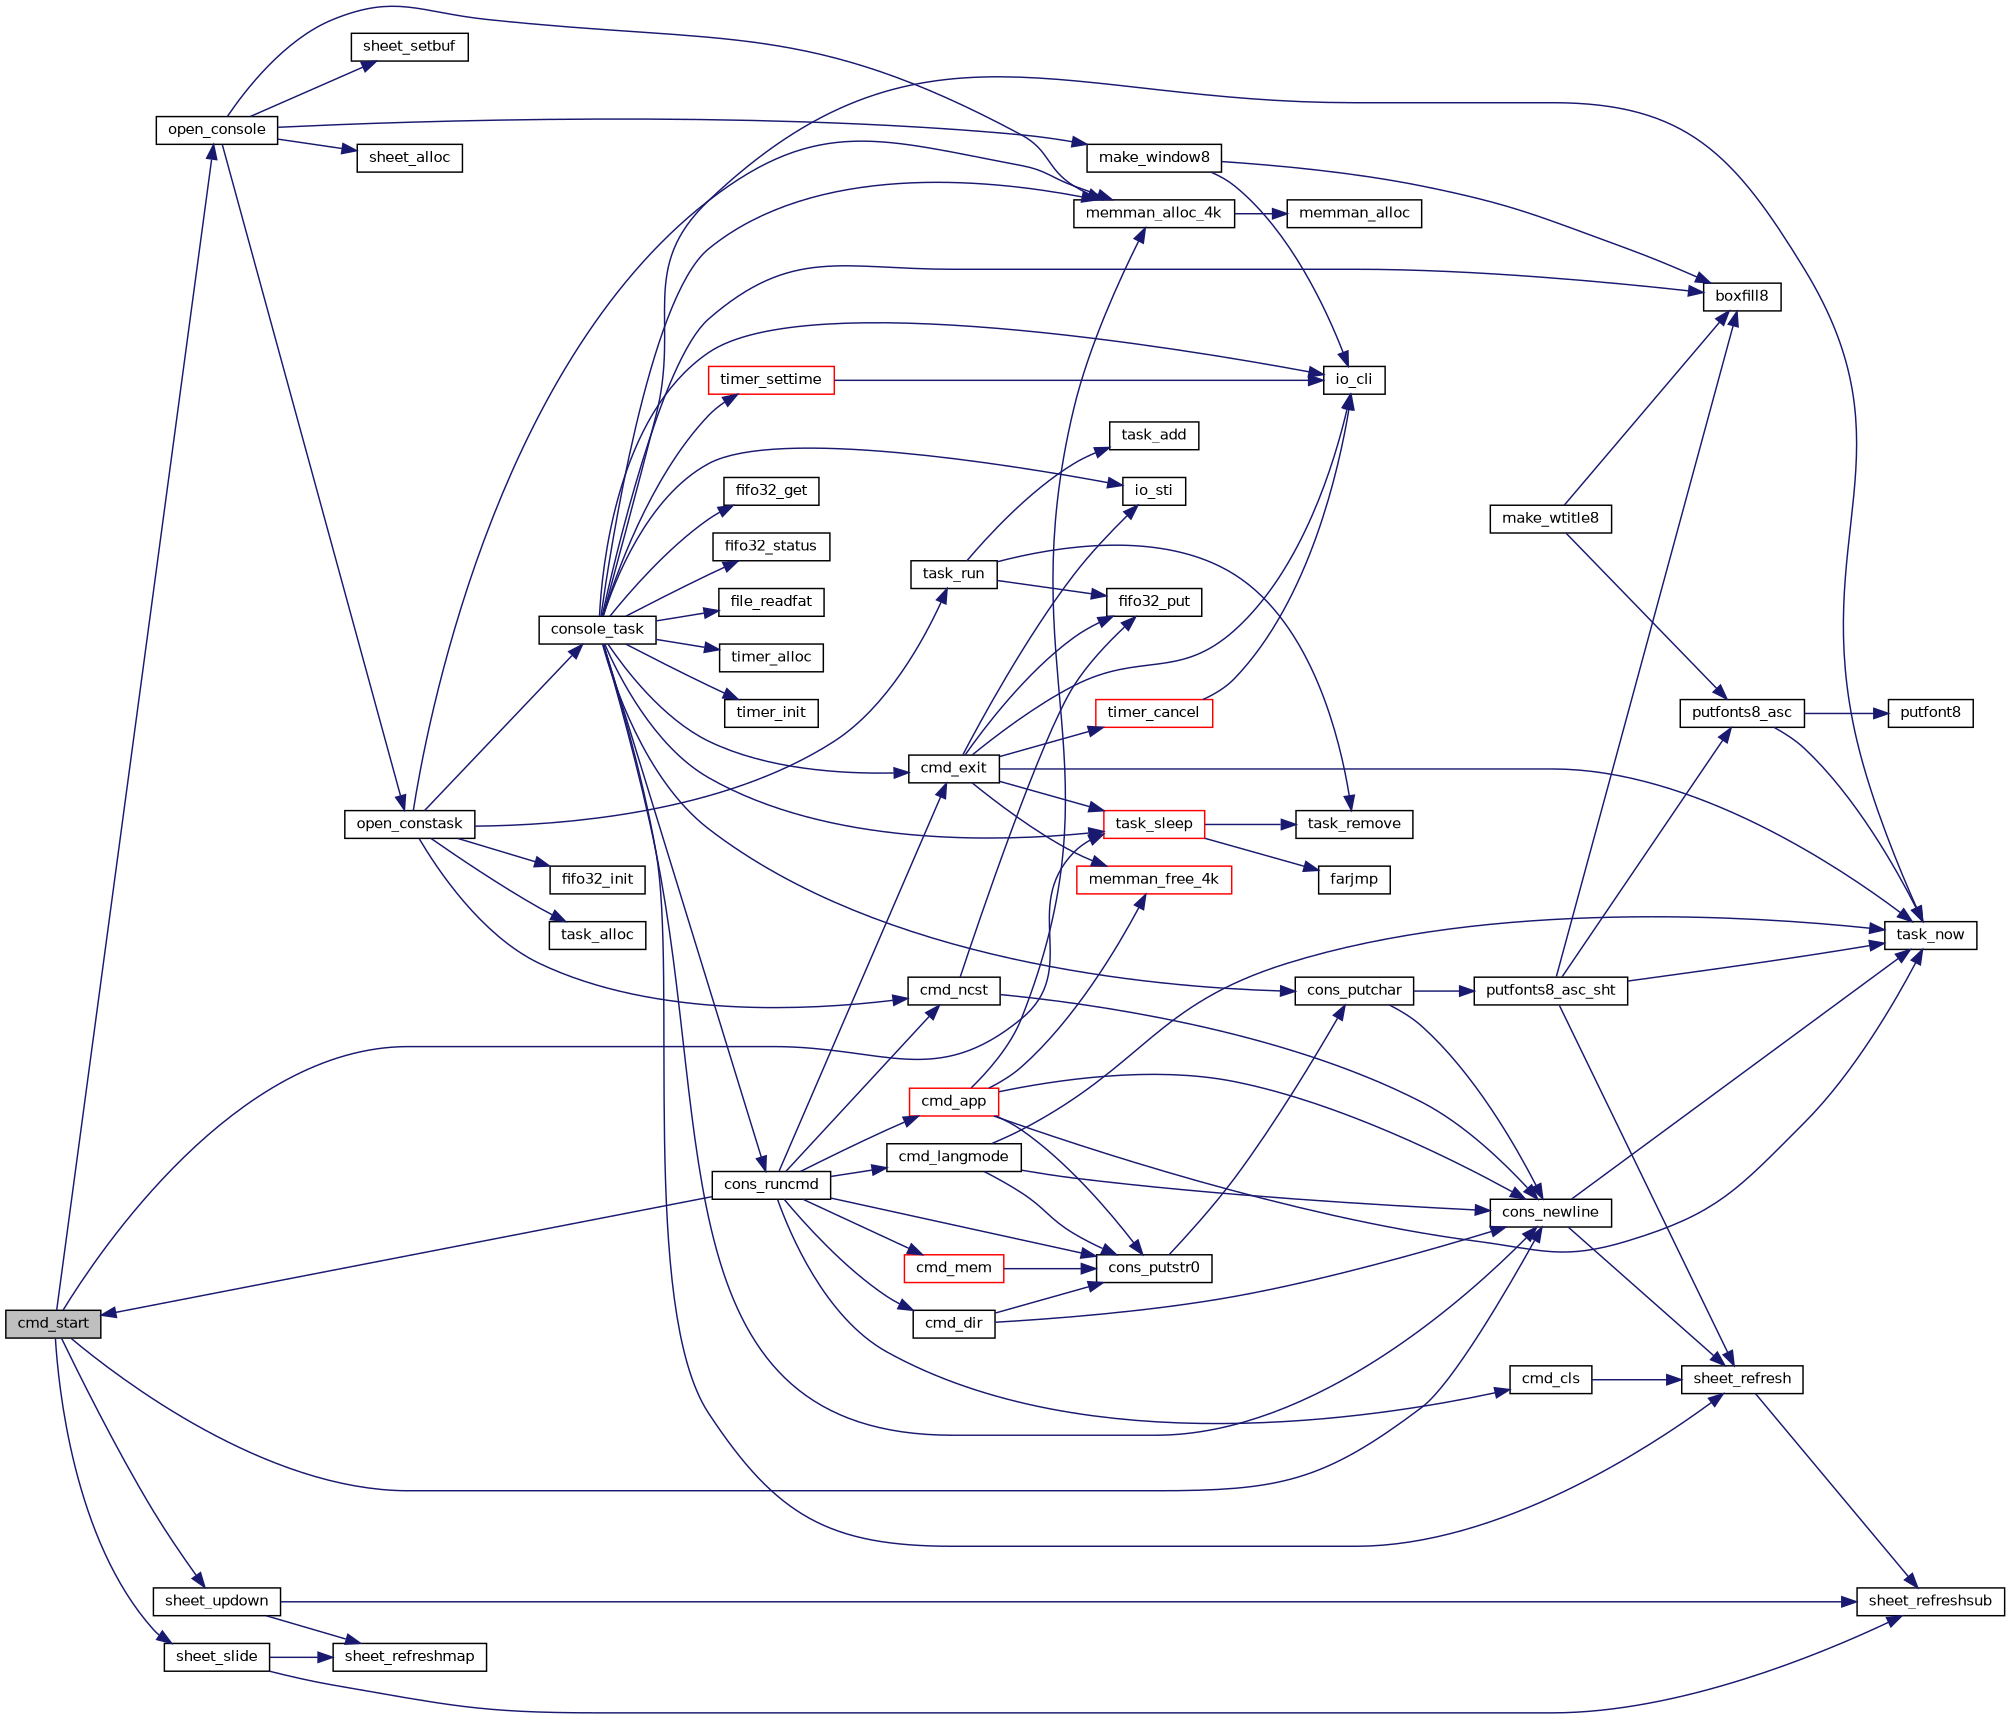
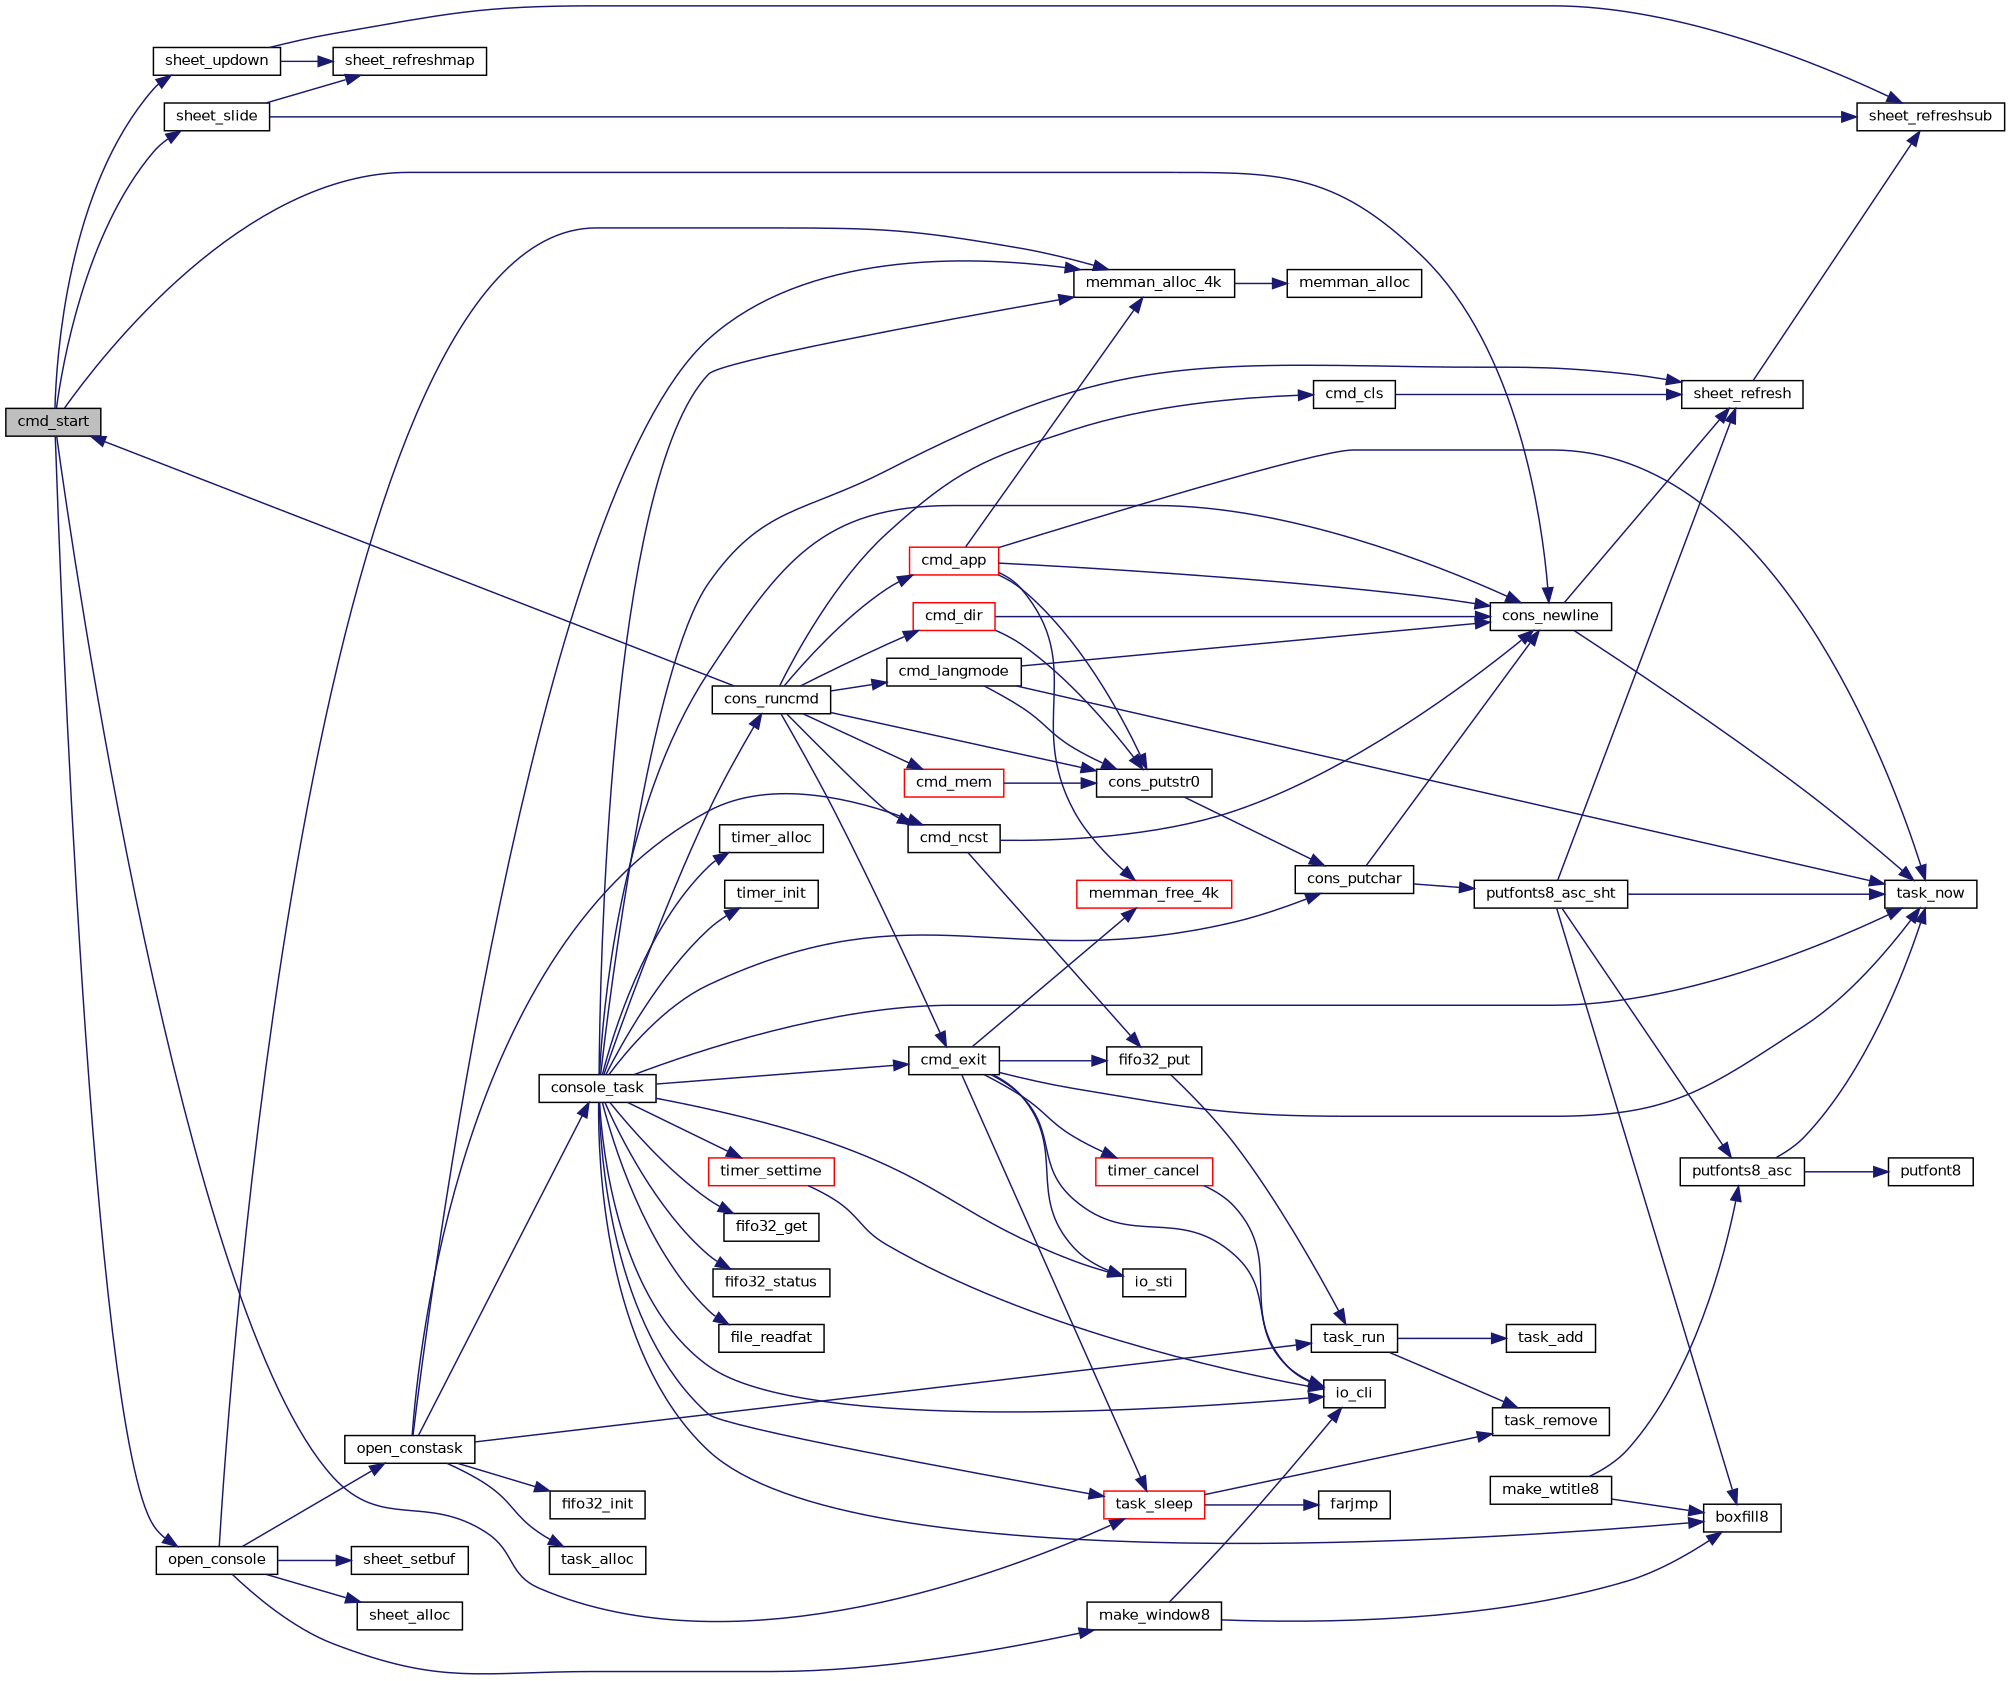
edge "task_run" -> "fifo32_put": reversed
node "cmd_dir": color black -> red
